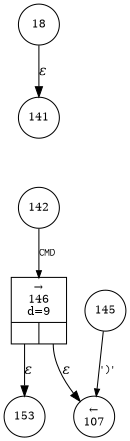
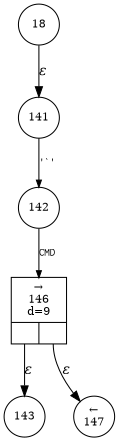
edge "141" -> "142": added, label "'`'"
node "145": removed
node "153": label "153" -> "143"
node "← 107": label "← 107" -> "← 147"
